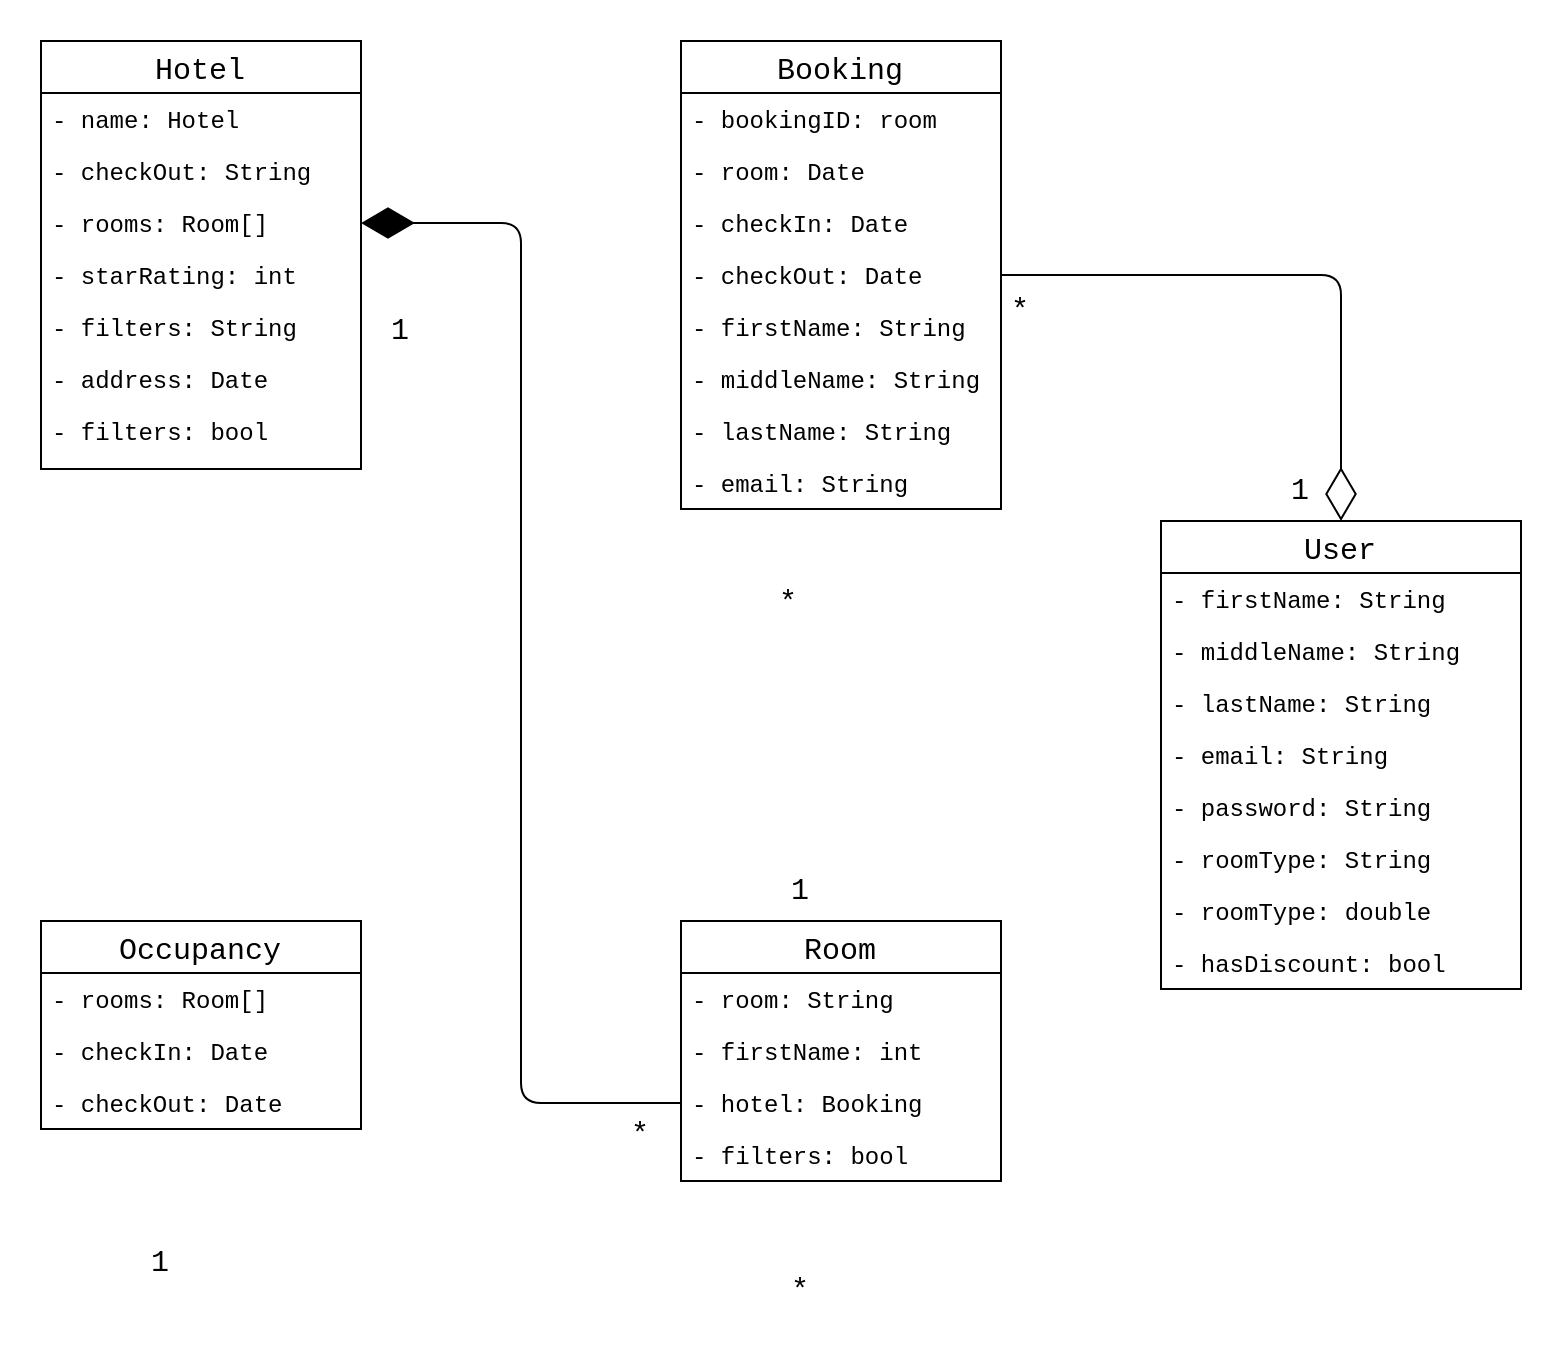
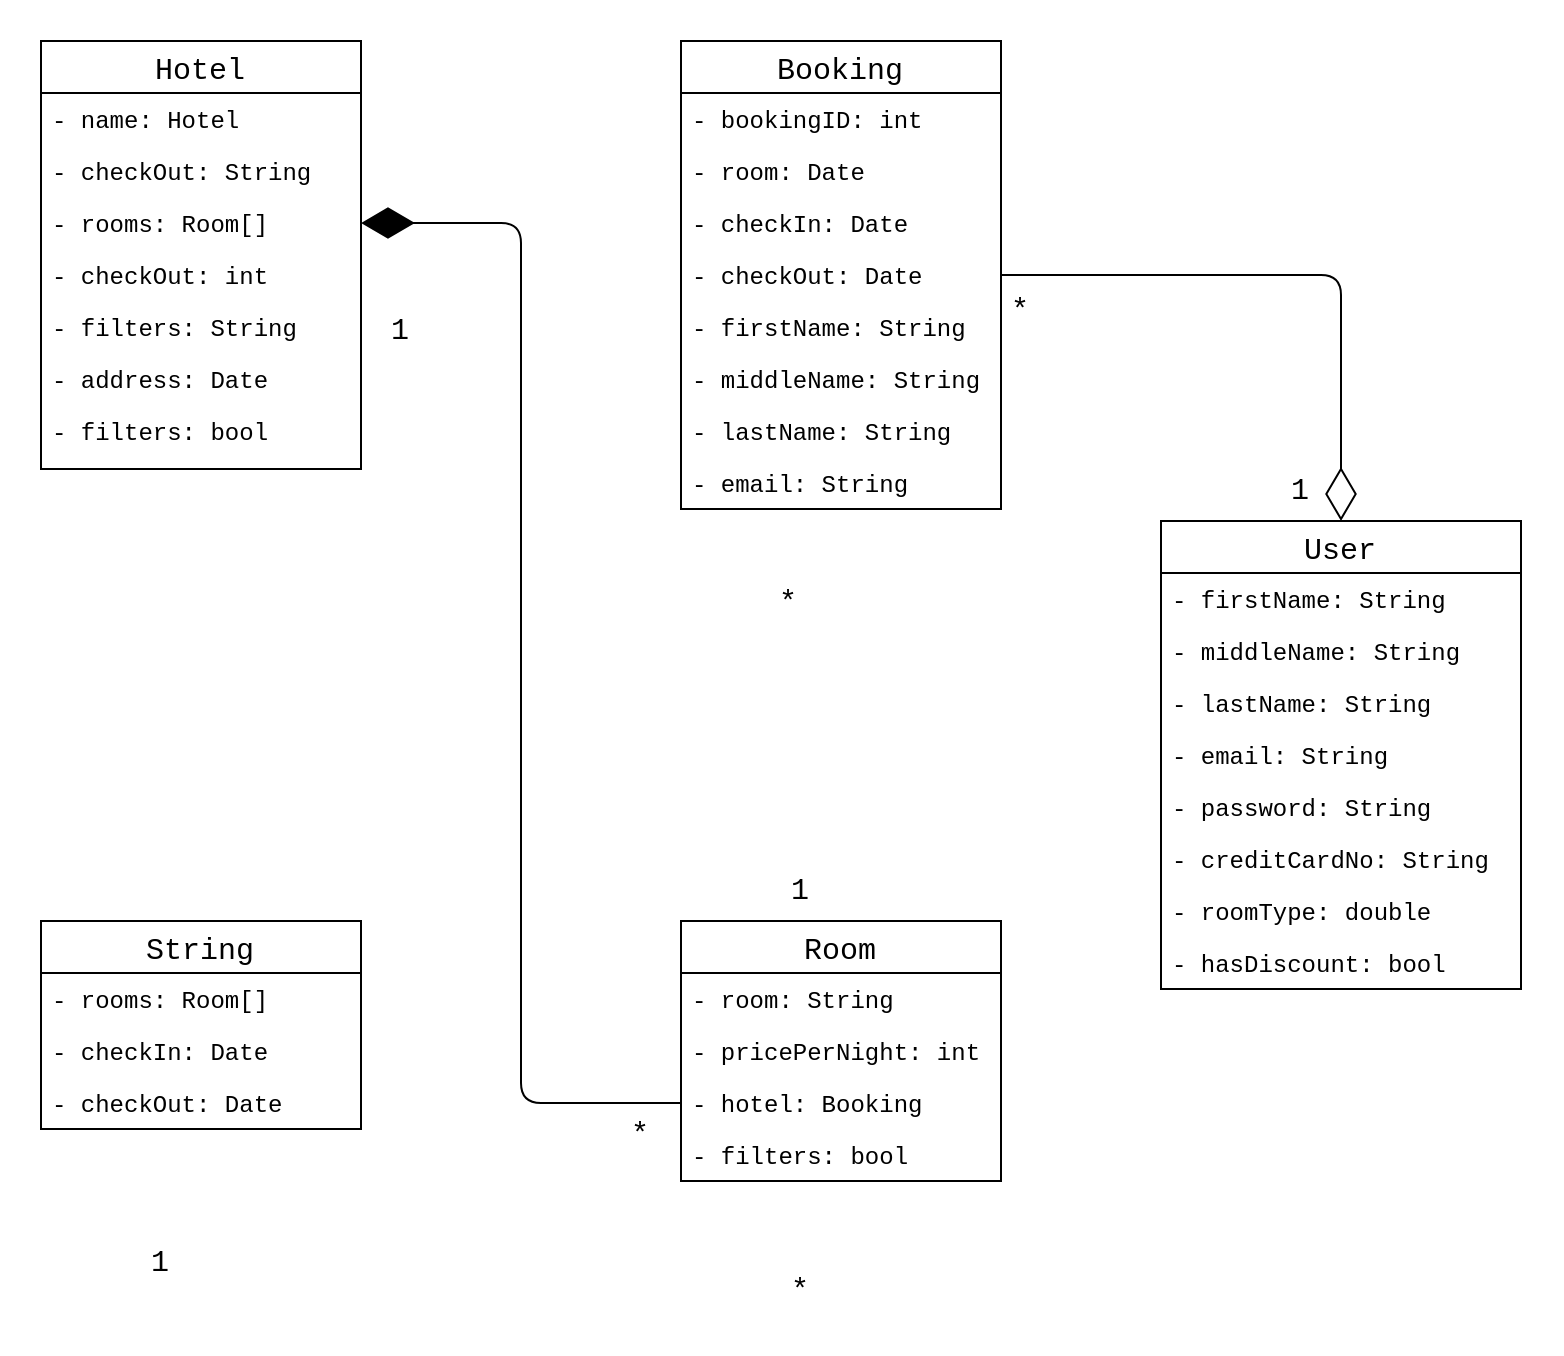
node "- bookingID: room": label "- bookingID: room" -> "- bookingID: int"
node "- starRating: int": label "- starRating: int" -> "- checkOut: int"
node "- roomType: String": label "- roomType: String" -> "- creditCardNo: String"
node "Occupancy": label "Occupancy" -> "String"
node "- firstName: int": label "- firstName: int" -> "- pricePerNight: int"
